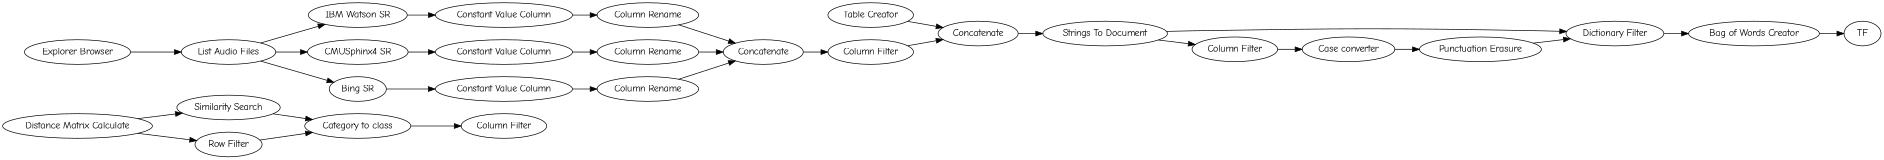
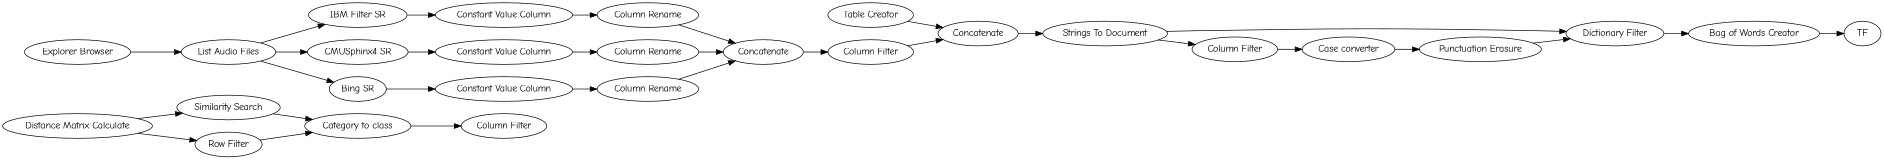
node "IBM Watson SR": label "IBM Watson SR" -> "IBM Filter SR"
